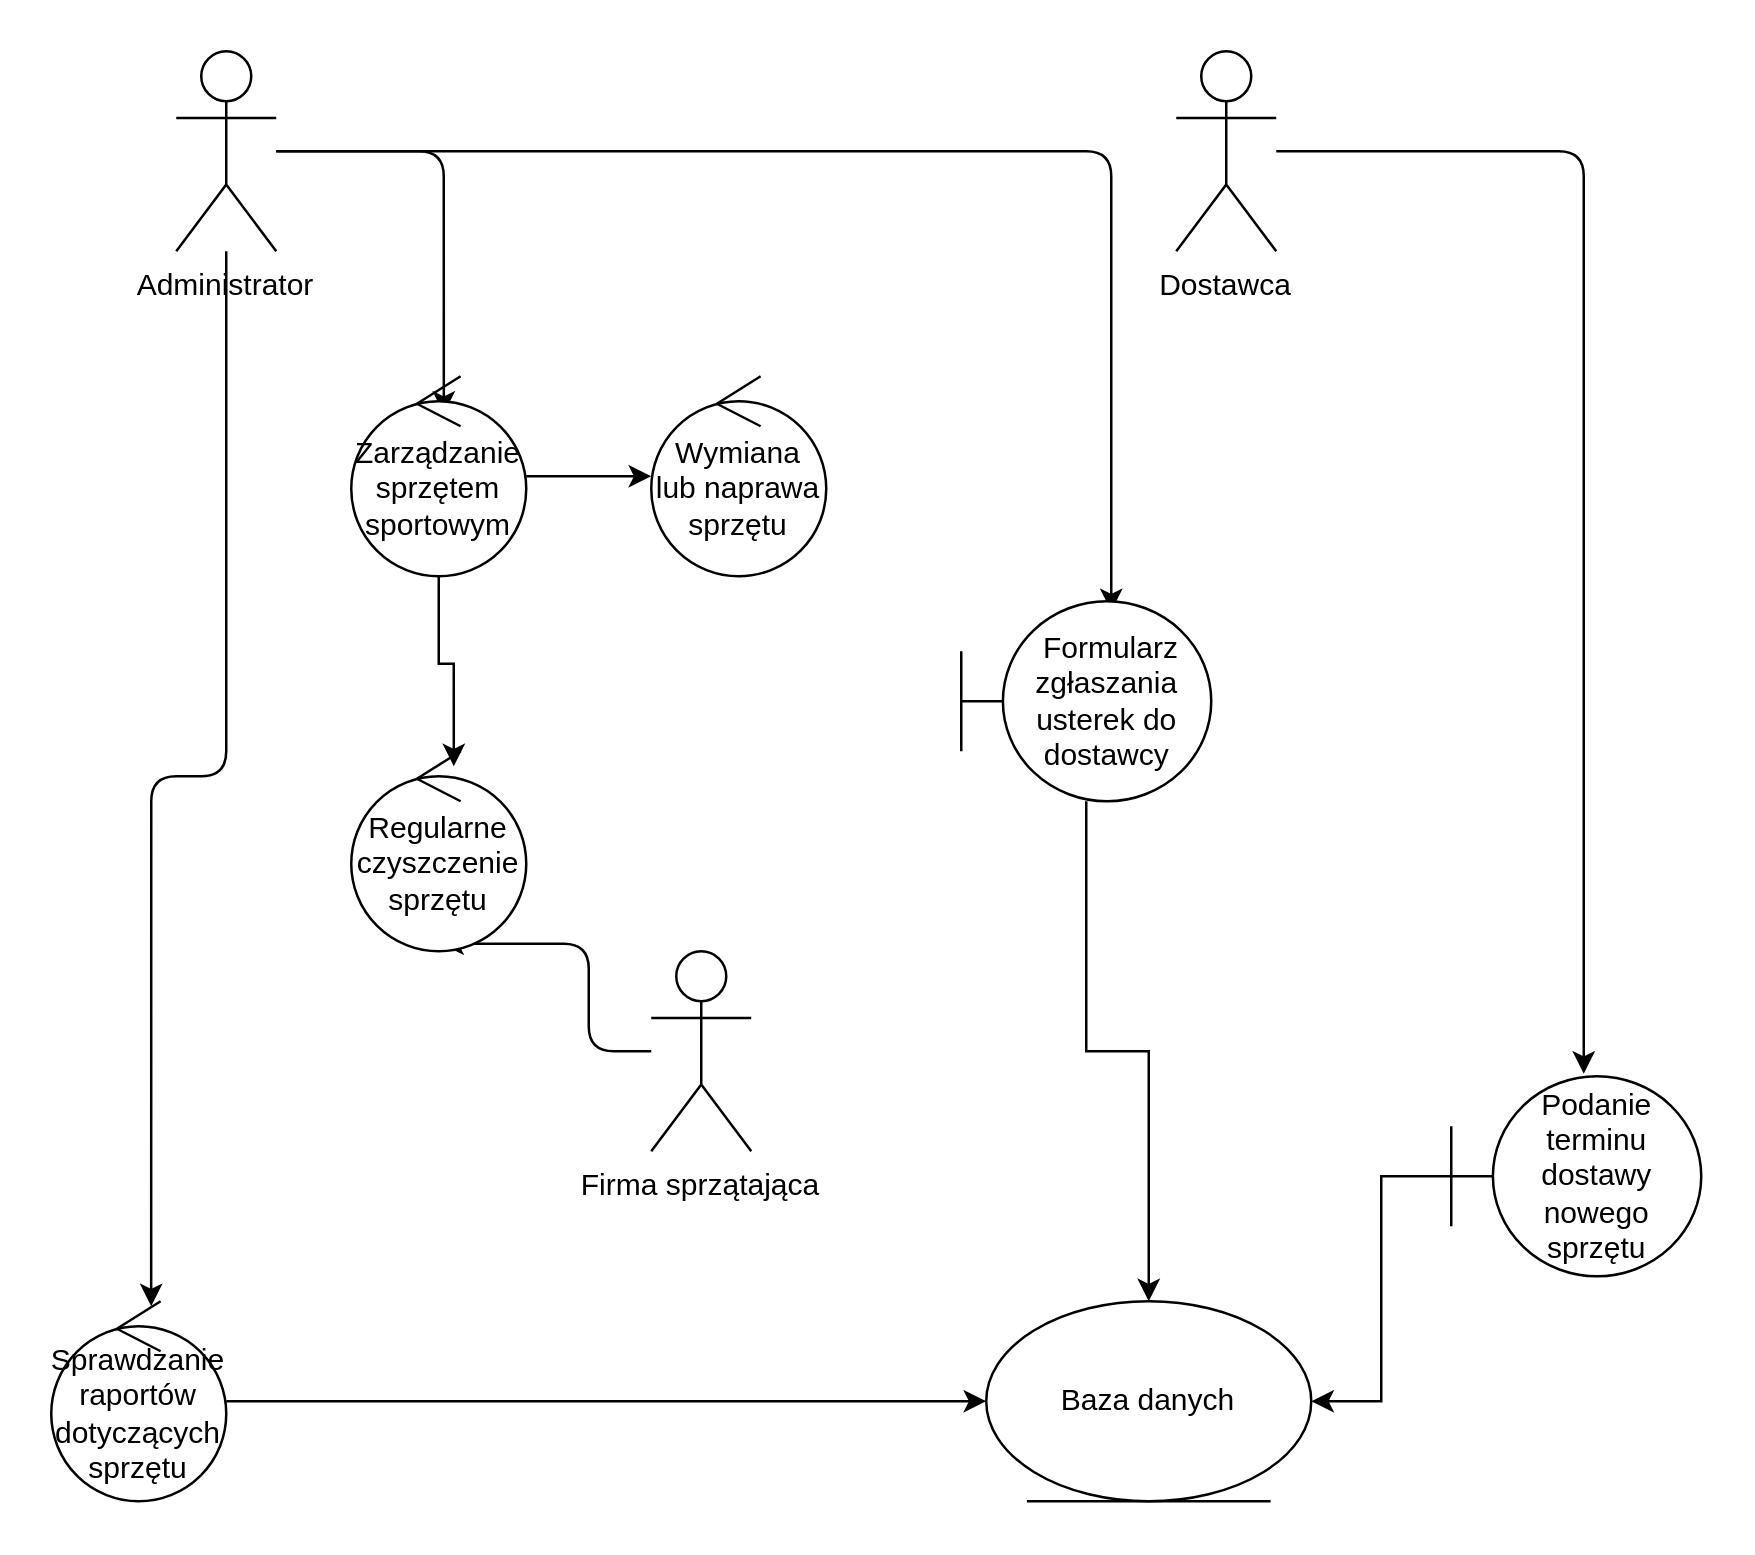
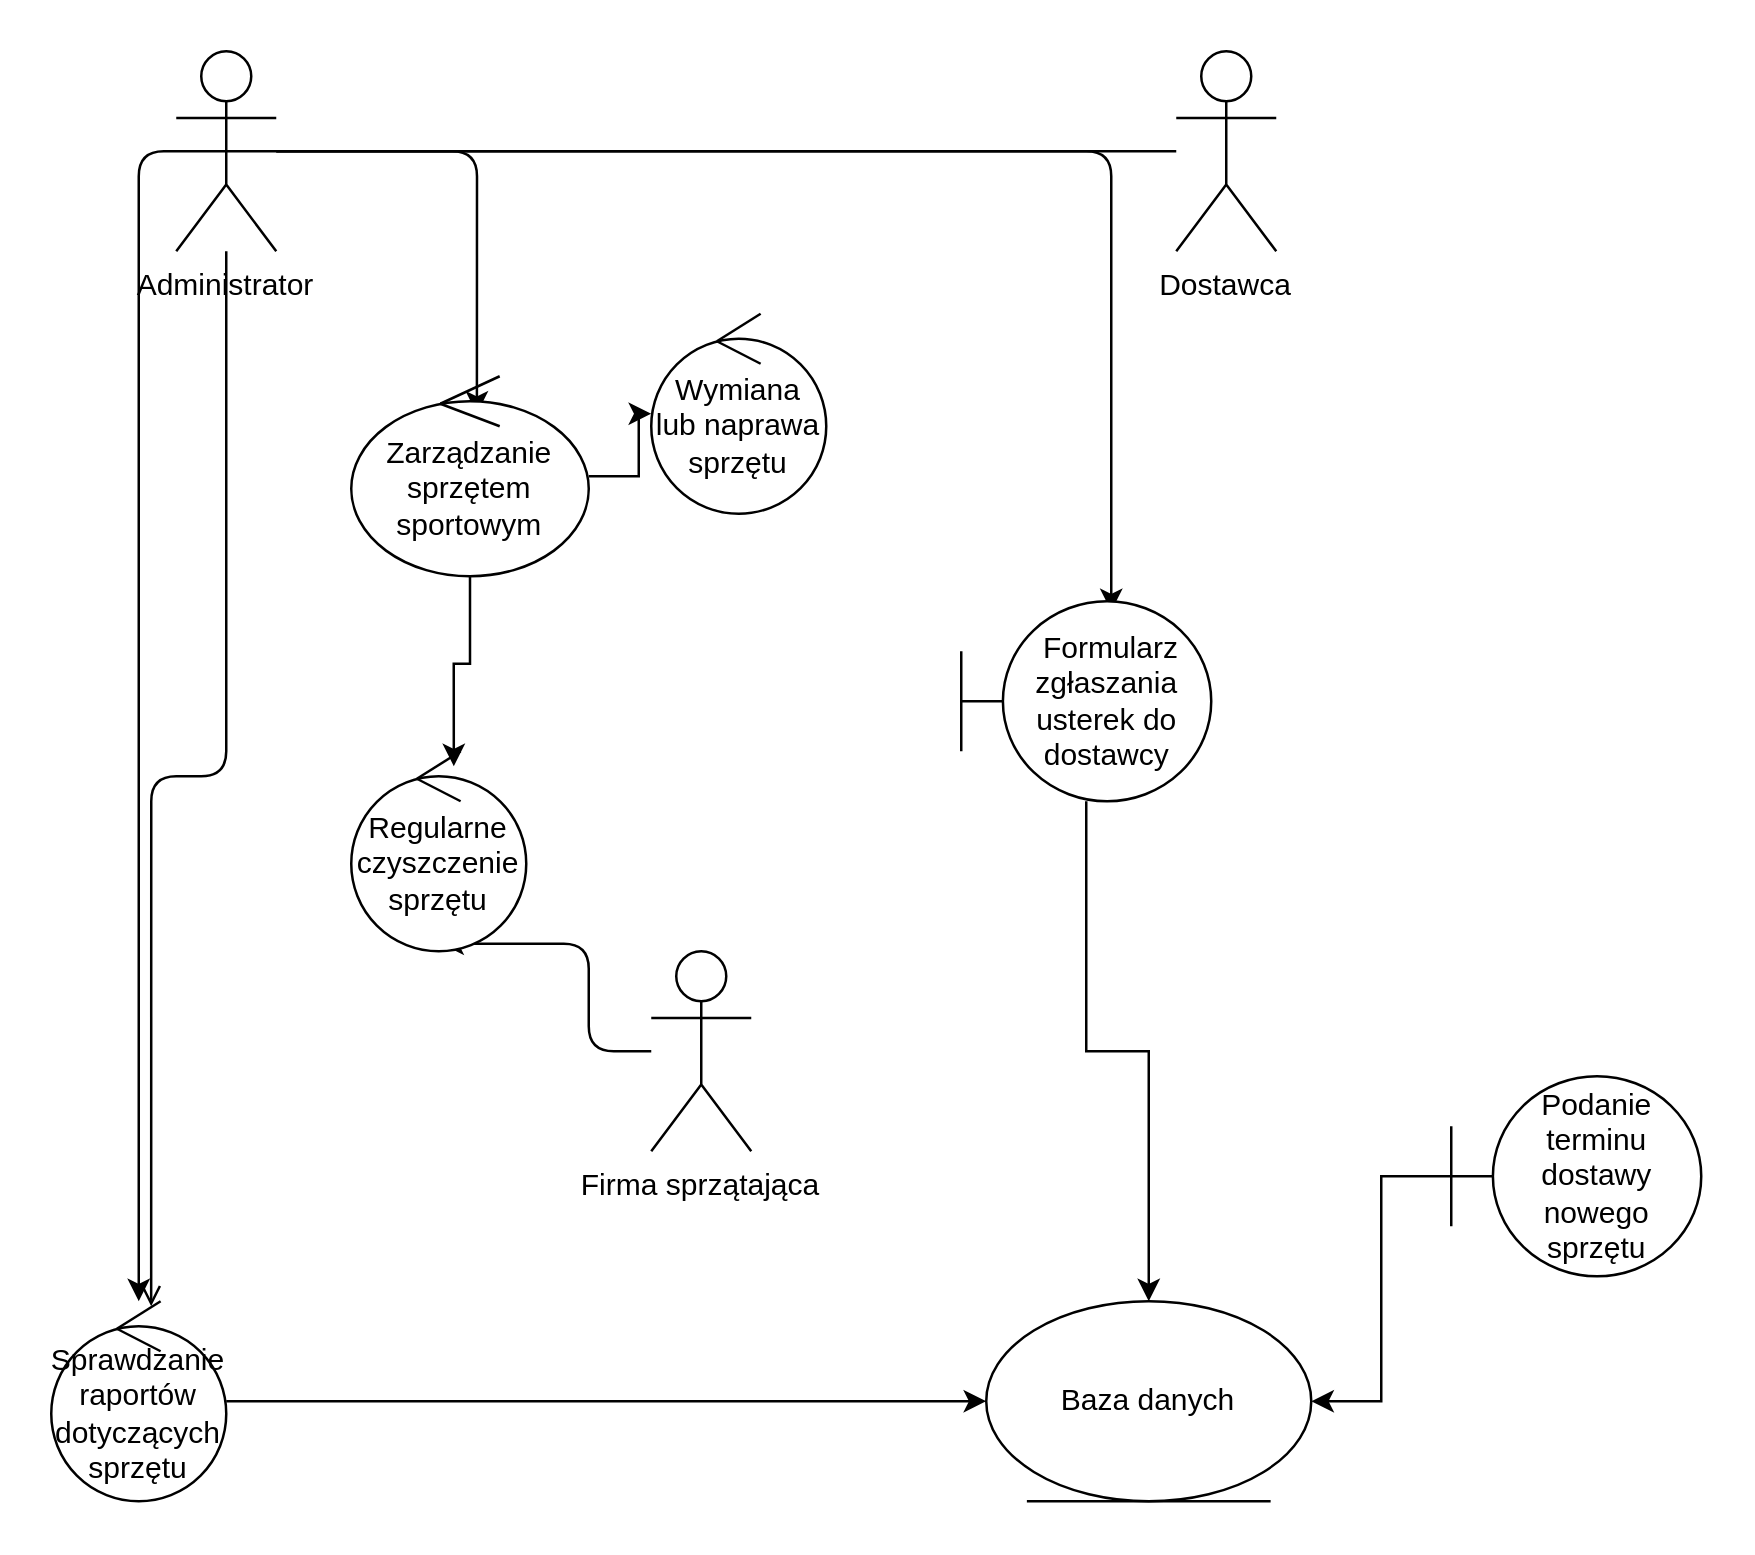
edge "Dostawca" -> "Podanie terminu dostawy nowego sprzętu": now "Dostawca" -> "Sprawdzanie raportów dotyczących sprzętu"
node "Zarządzanie sprzętem sportowym": size 175x200 -> 238x200
node "Wymiana lub naprawa sprzętu": moved (739, 476) -> (739, 414)
edge "Administrator" -> "Sprawdzanie raportów dotyczących sprzętu": arrowhead classic -> open
